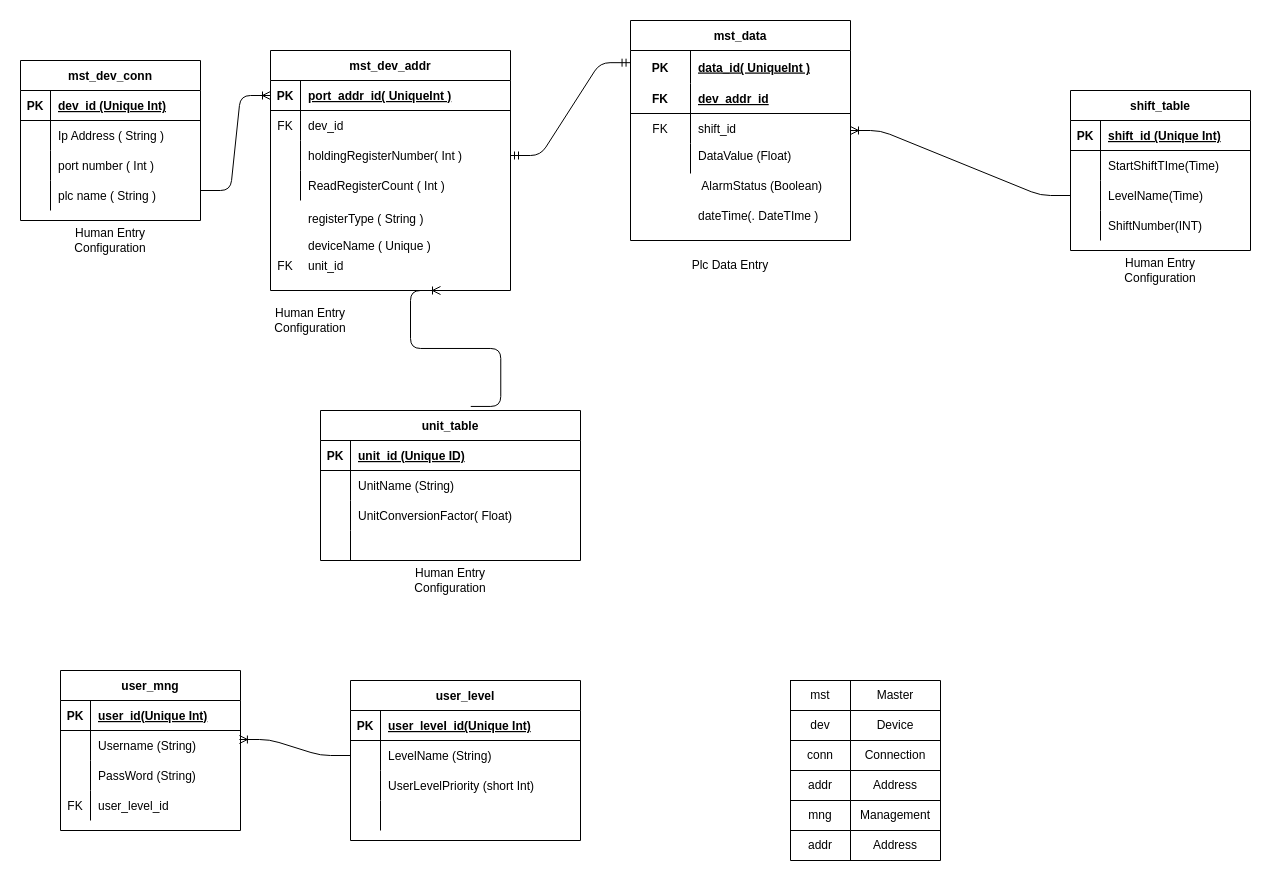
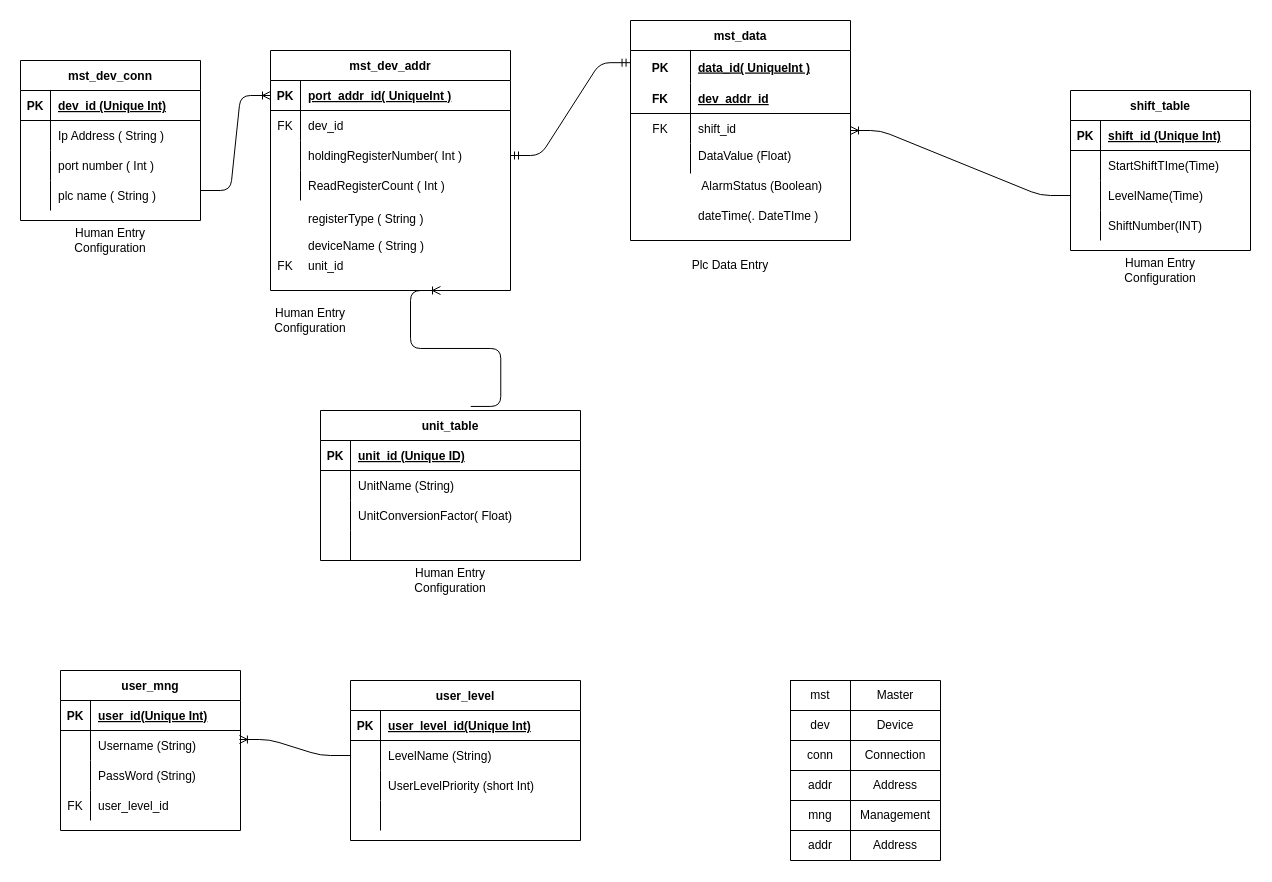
node "deviceName ( Unique )": label "deviceName ( Unique )" -> "deviceName ( String )"
